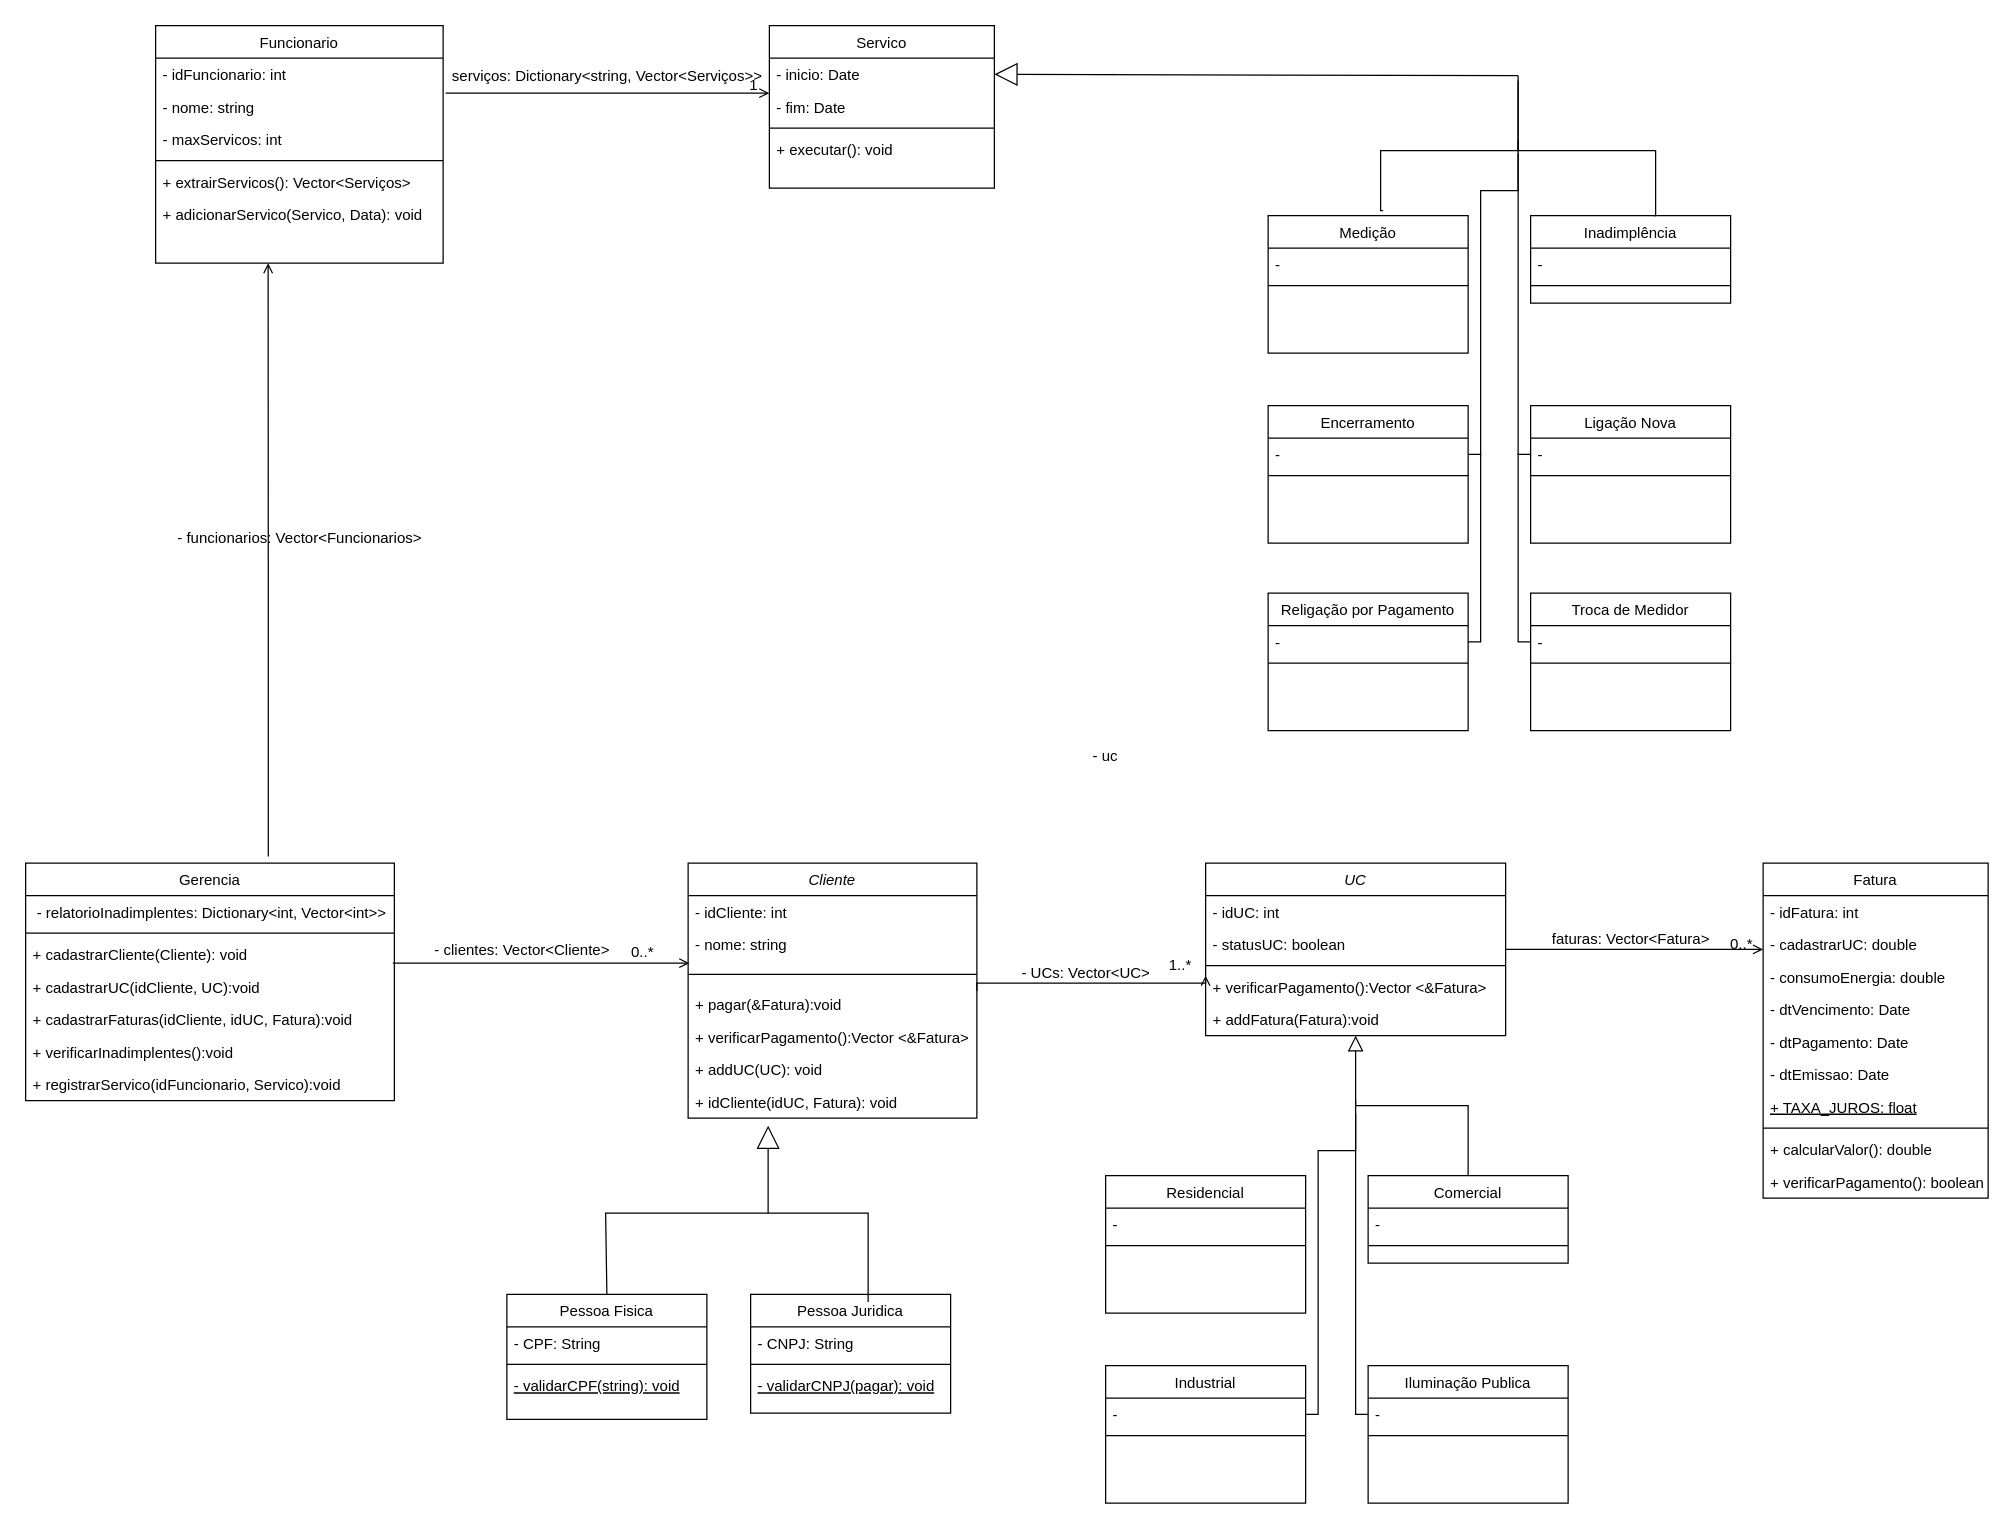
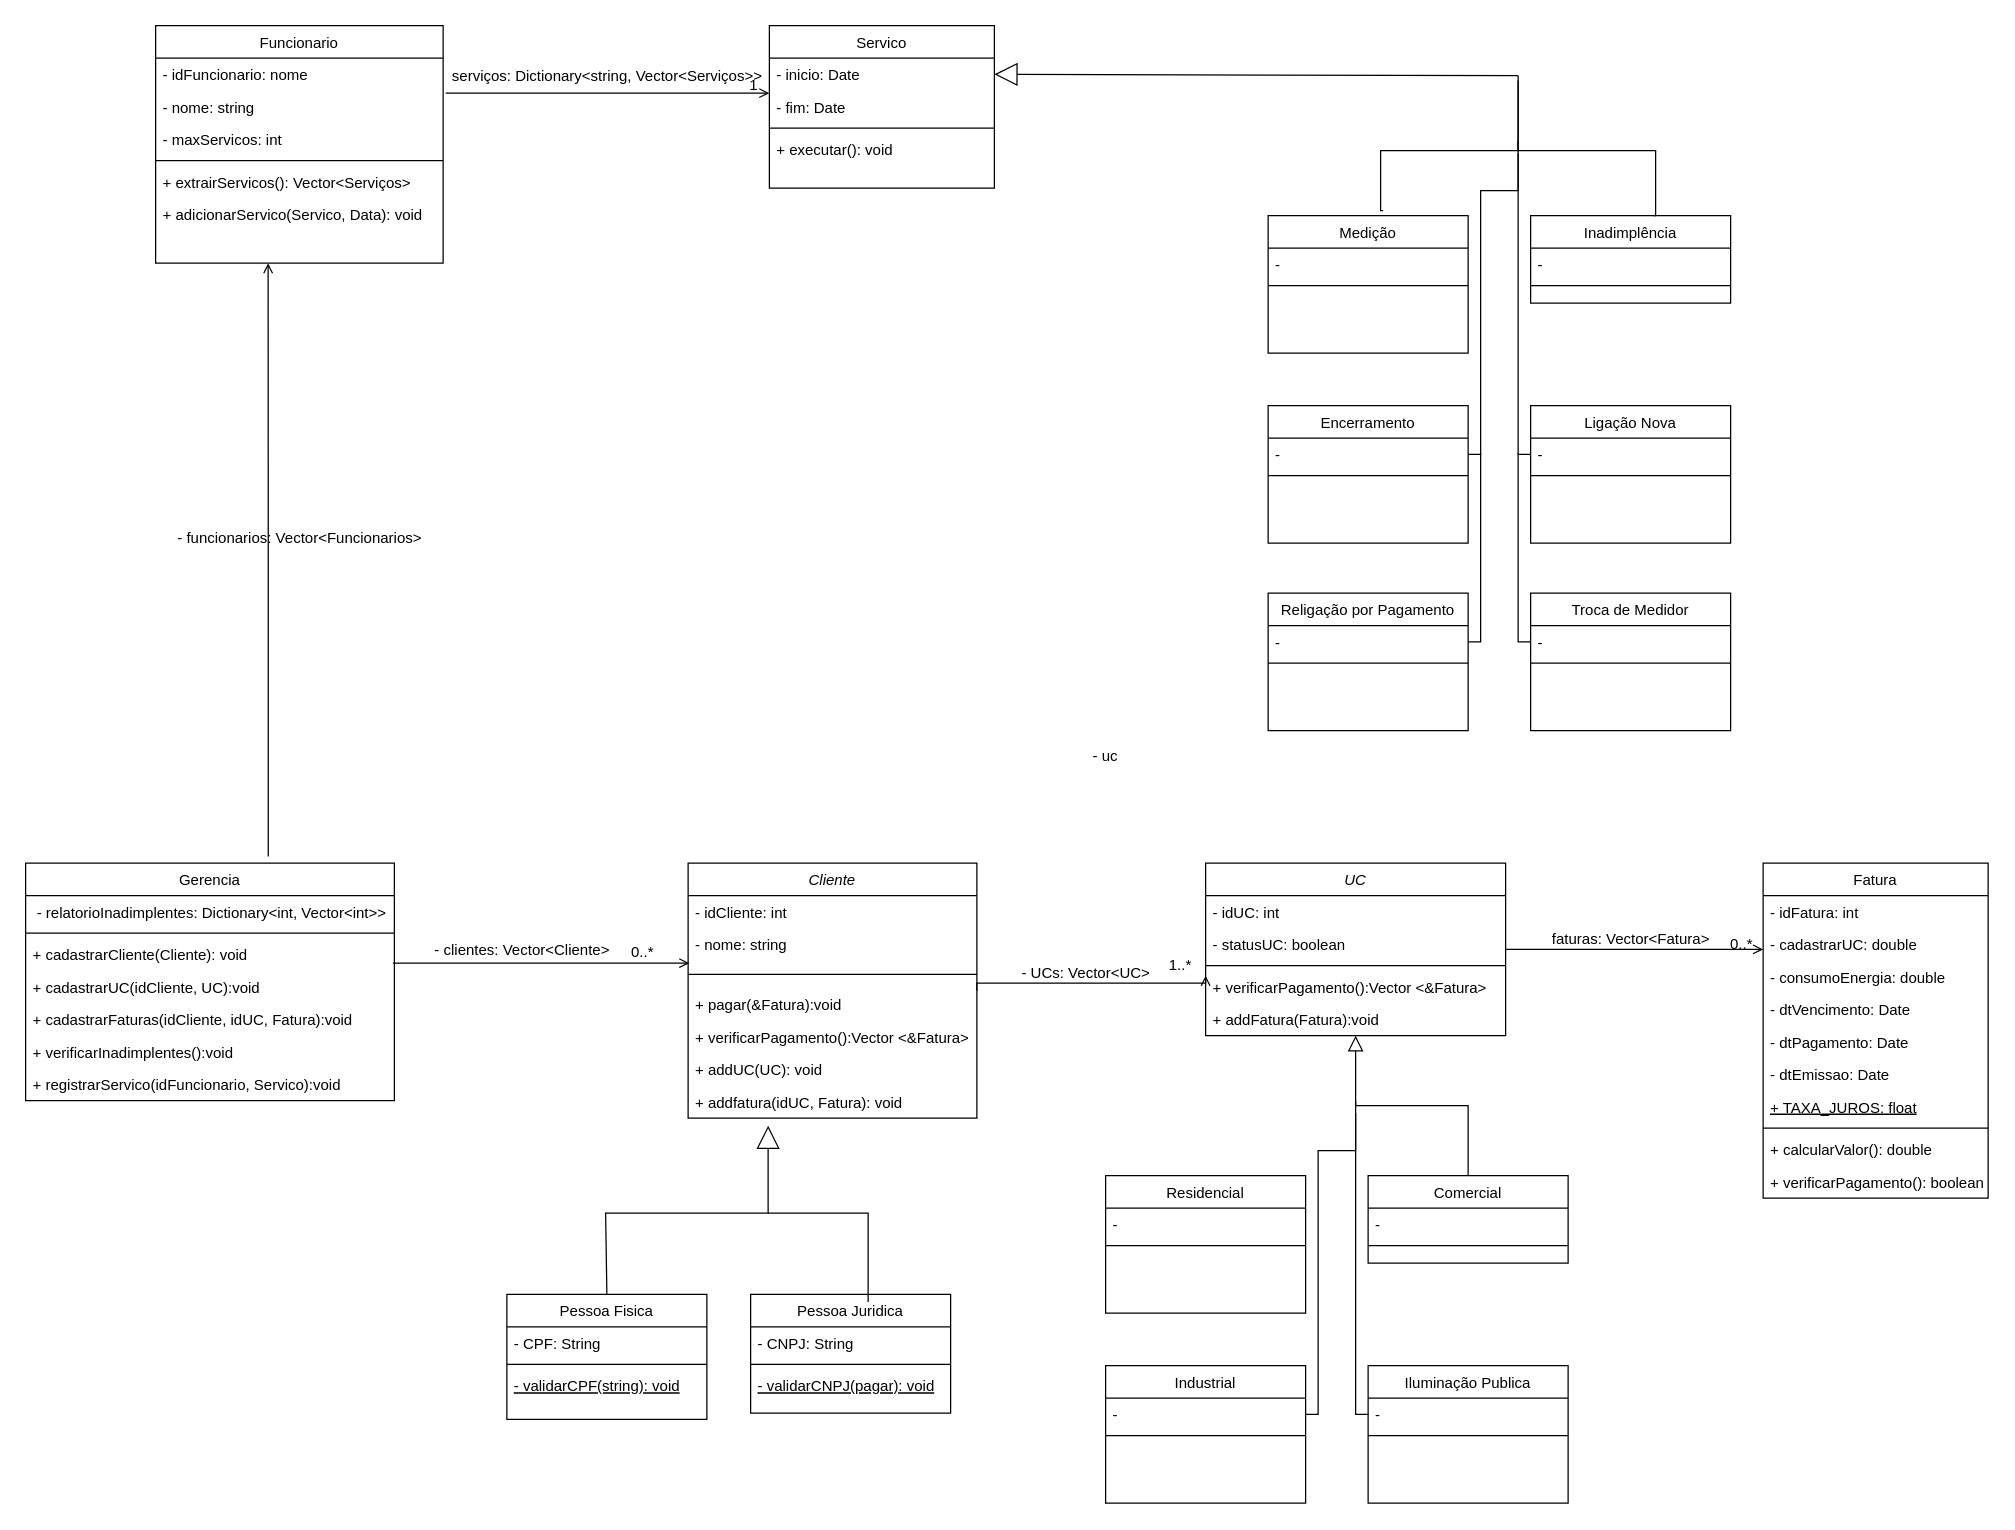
node "- idFuncionario: int": label "- idFuncionario: int" -> "- idFuncionario: nome"
node "+ idCliente(idUC, Fatura): void": label "+ idCliente(idUC, Fatura): void" -> "+ addfatura(idUC, Fatura): void"
